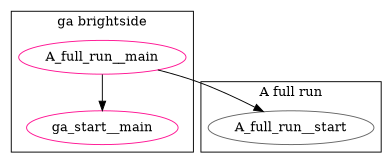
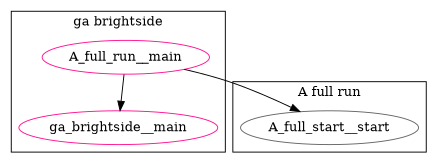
node "ga_start__main": label "ga_start__main" -> "ga_brightside__main"
node "A_full_run__start": label "A_full_run__start" -> "A_full_start__start"
